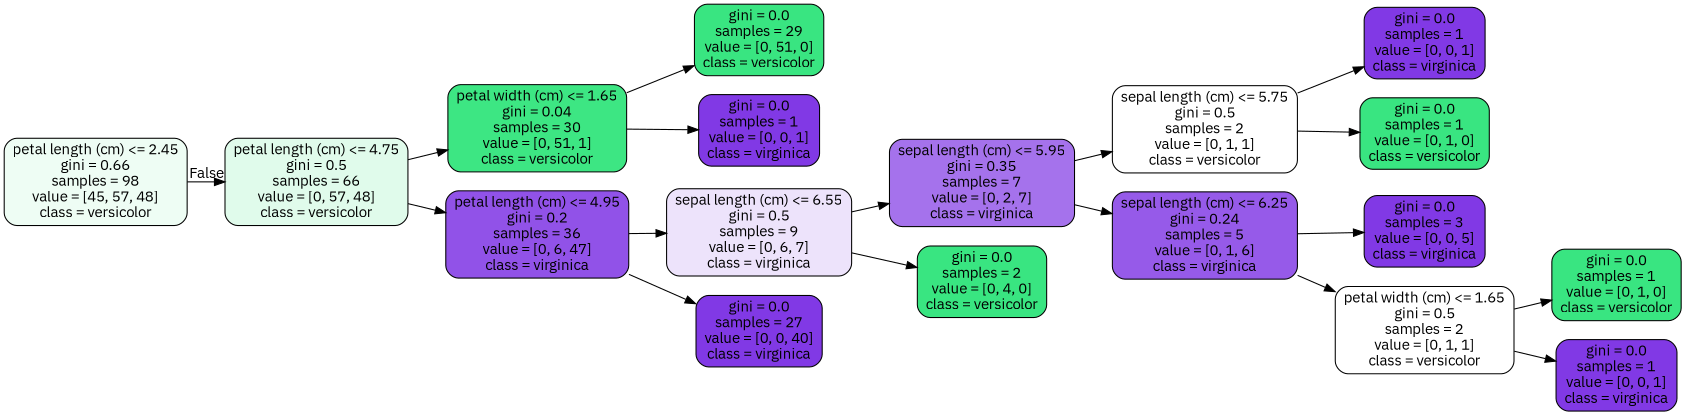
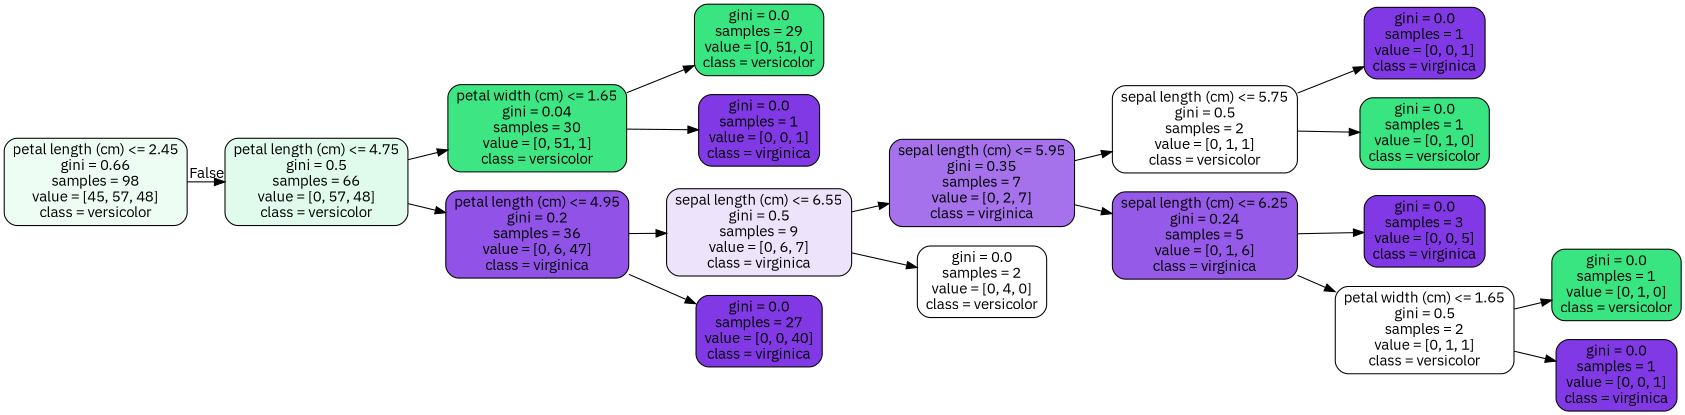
node "gini = 0.0 samples = 2 value = [0, 4, 0] class = versicolor": fillcolor #39e581 -> #ffffff
